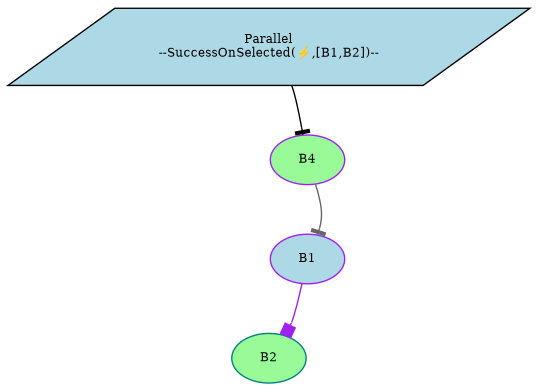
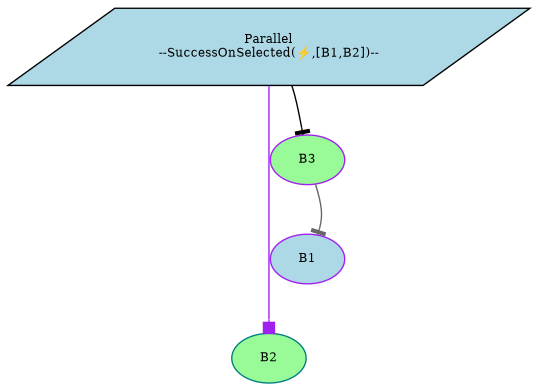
node "B4": label "B4" -> "B3"
edge "B1" -> "B2": now "Parallel --SuccessOnSelected(⚡,[B1,B2])--" -> "B2"
